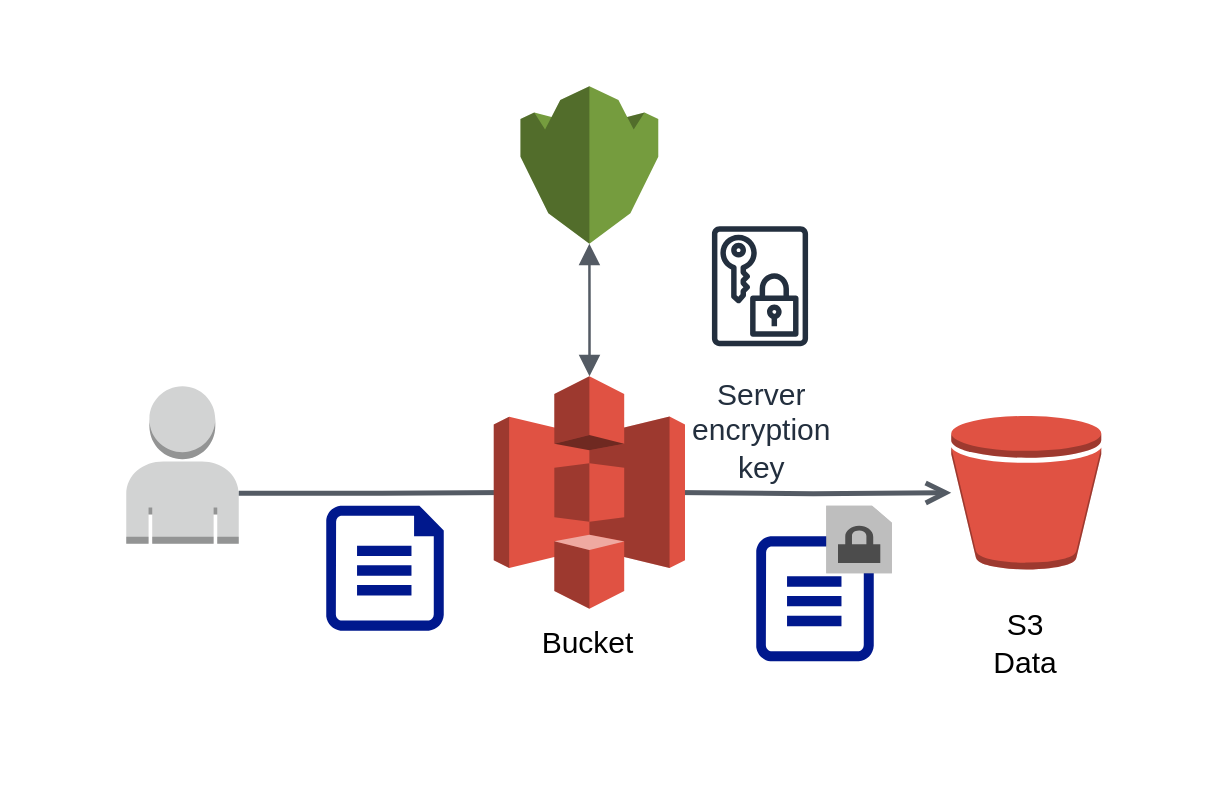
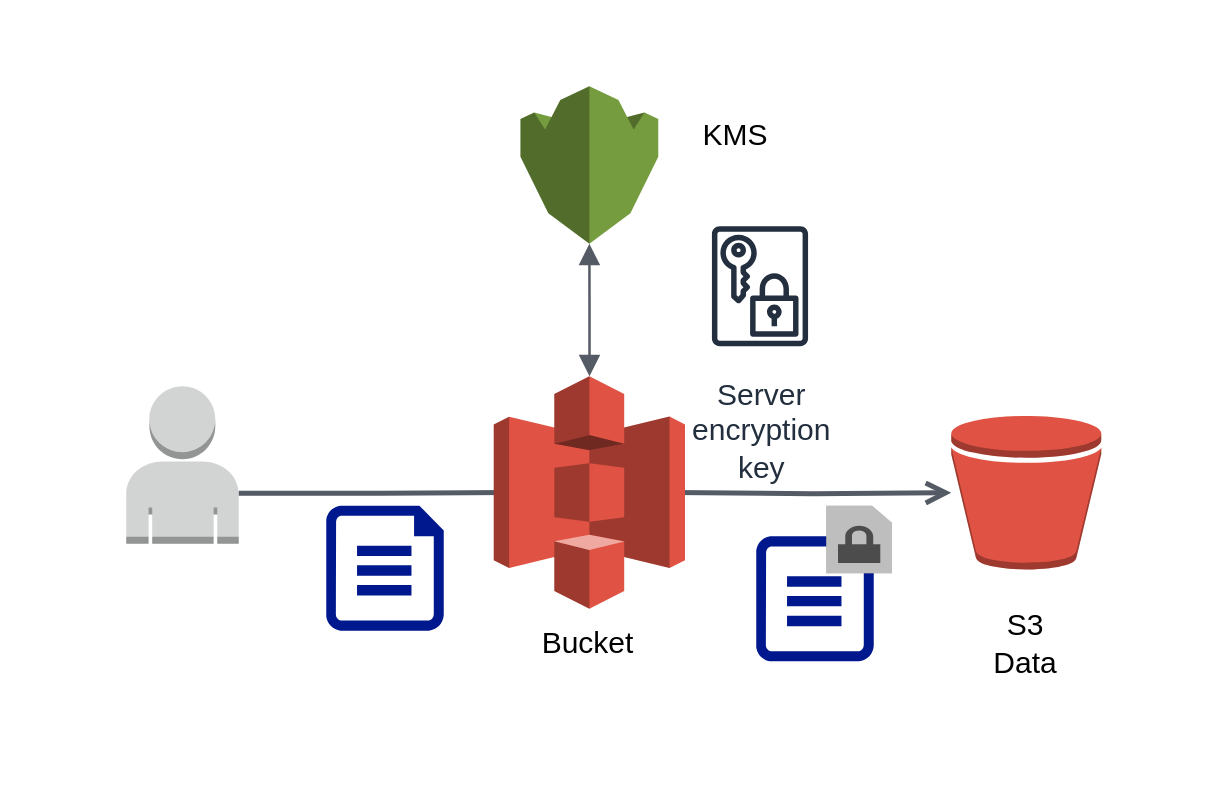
node "KMS": added
